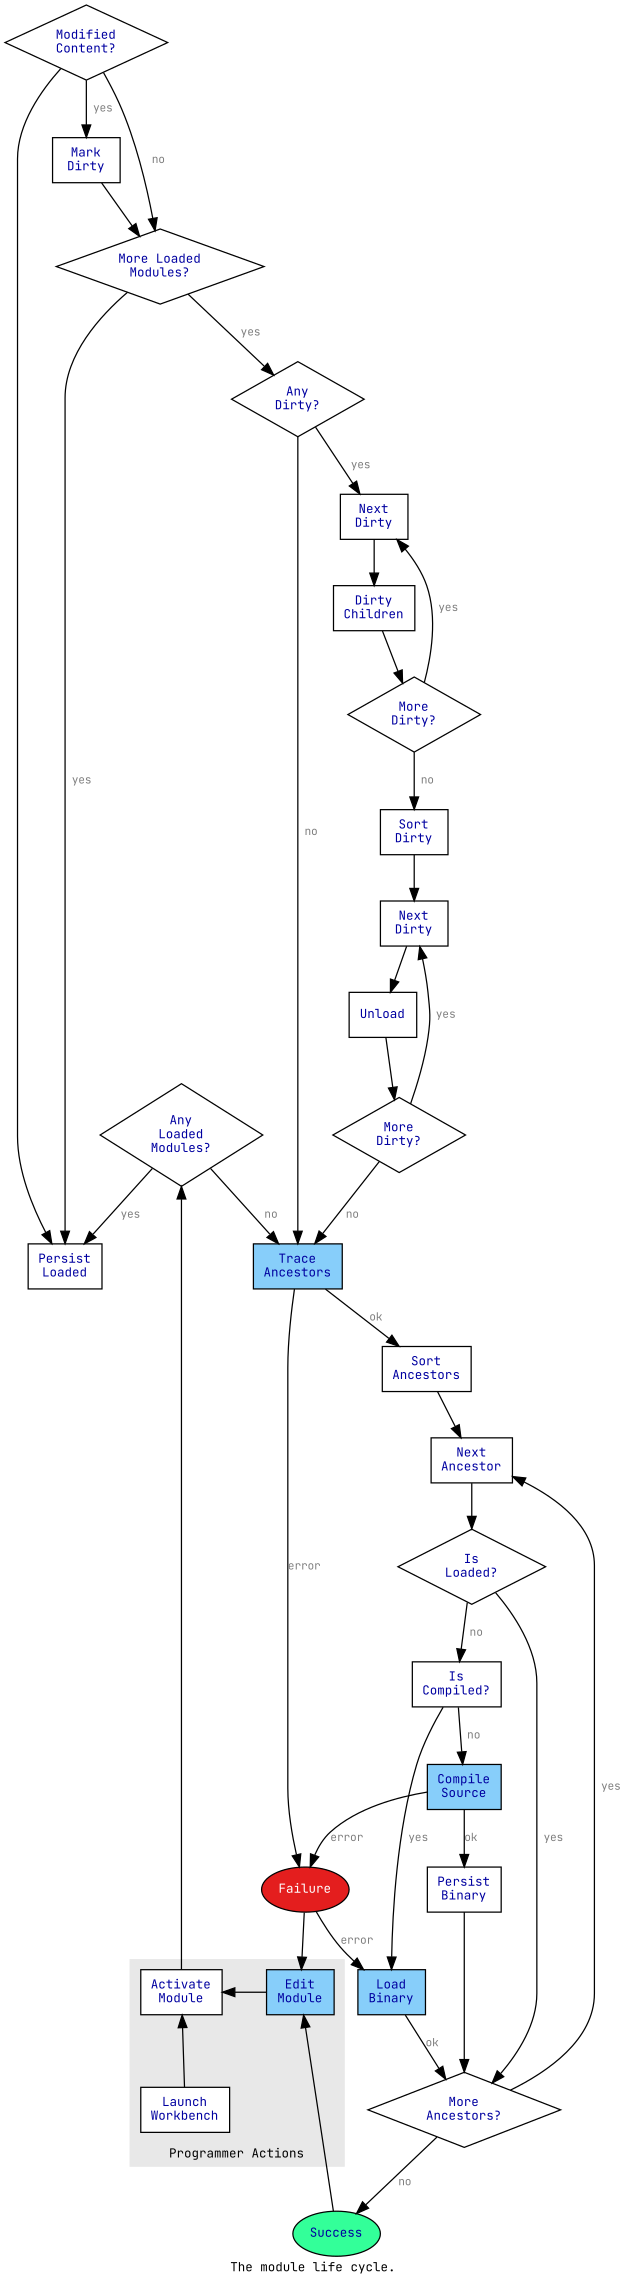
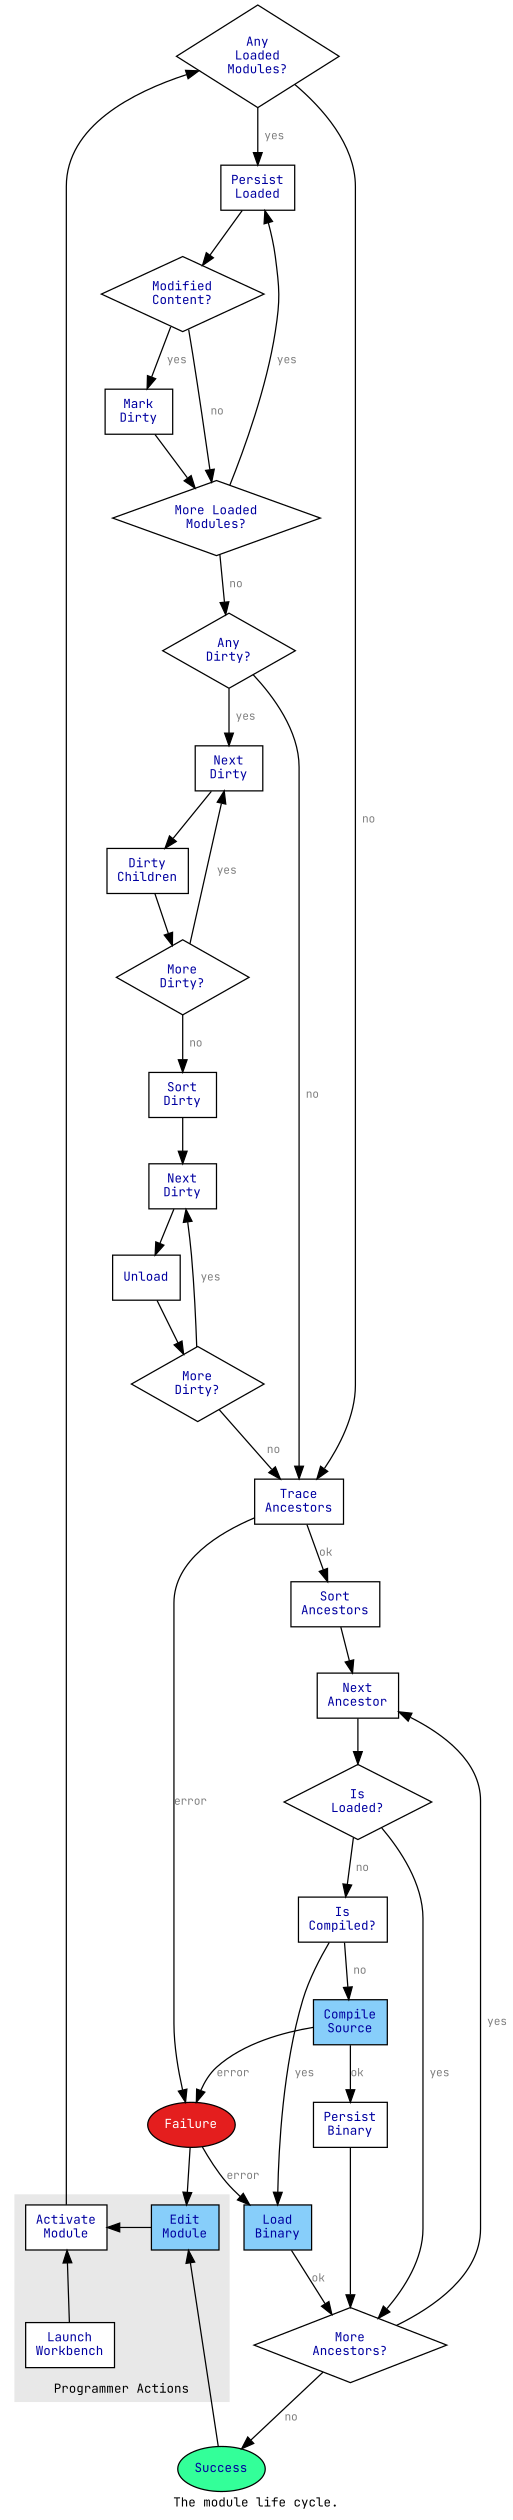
edge "More Loaded Modules?" -> "Any Dirty?": label " yes" -> " no"
edge "Modified Content?" -> "Persist Loaded": reversed
node "Trace Ancestors": fillcolor #87cefa -> #ffffff
